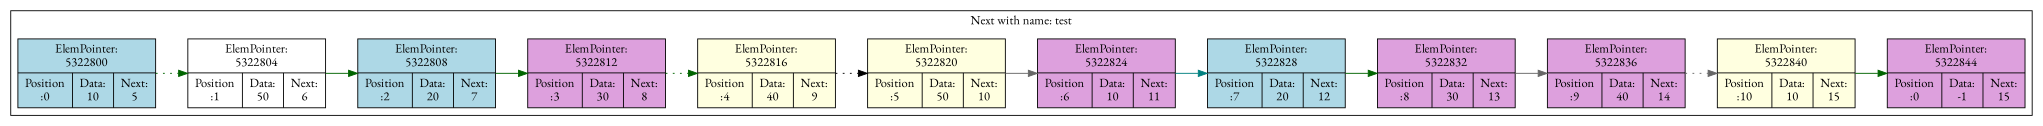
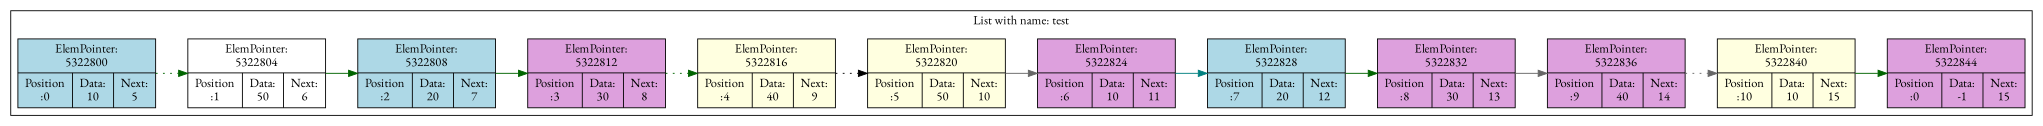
cluster "Next with name: test": label "Next with name: test" -> "List with name: test"
